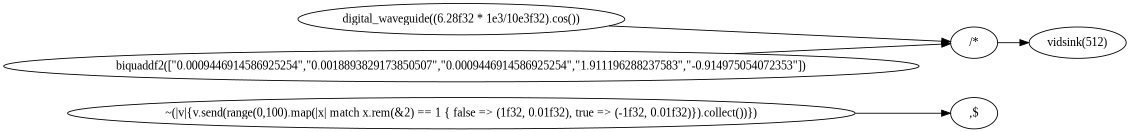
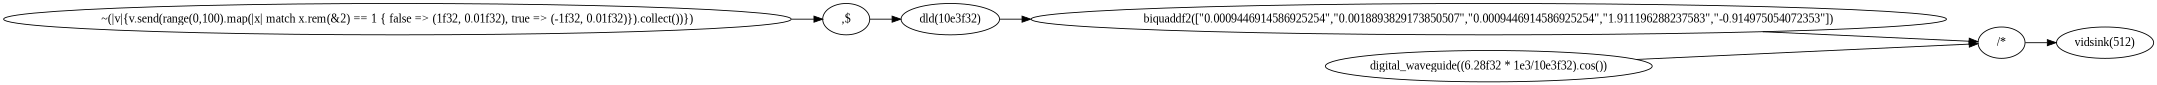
node "dld(10e3f32)": added
